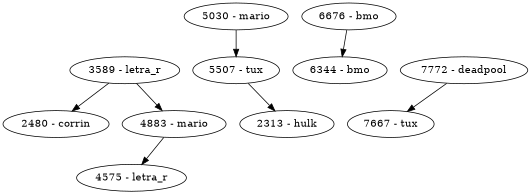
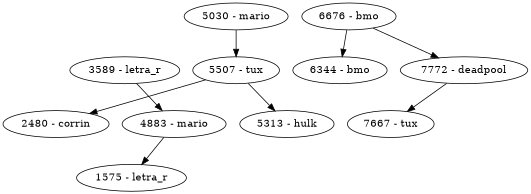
edge "6676 - bmo" -> "7772 - deadpool": added
edge "3589 - letra_r" -> "2480 - corrin": now "5507 - tux" -> "2480 - corrin"
node "2313 - hulk": label "2313 - hulk" -> "5313 - hulk"
node "4575 - letra_r": label "4575 - letra_r" -> "1575 - letra_r"
